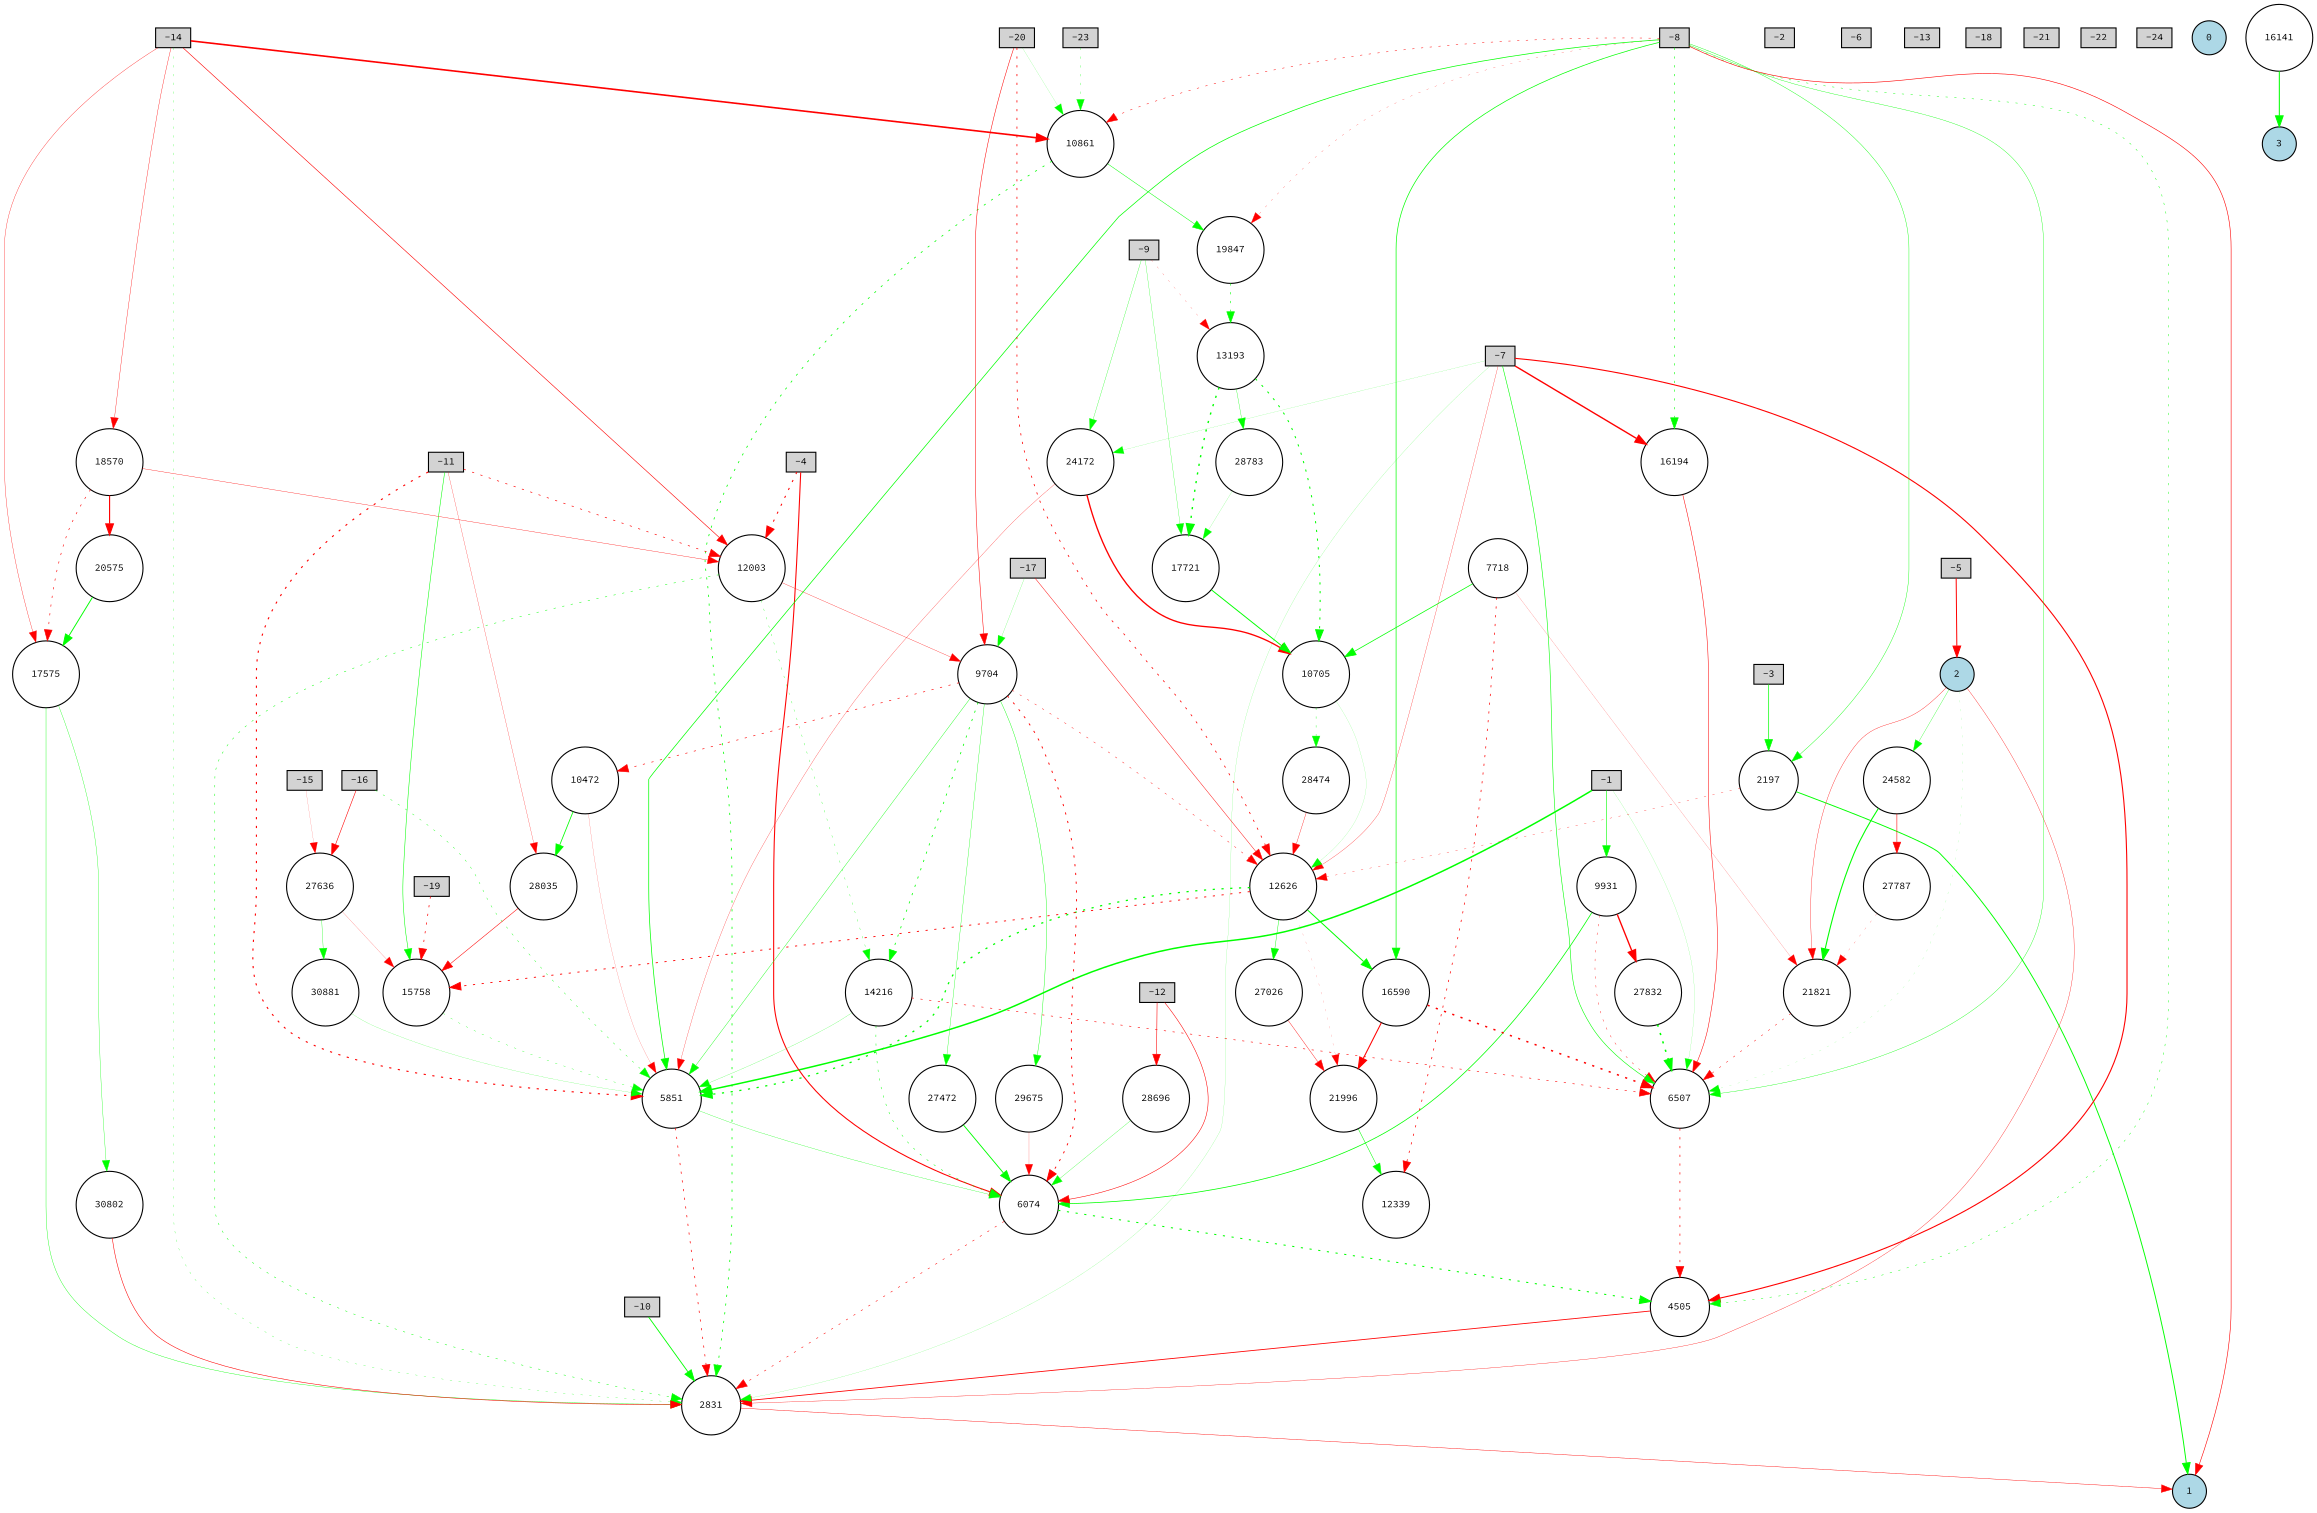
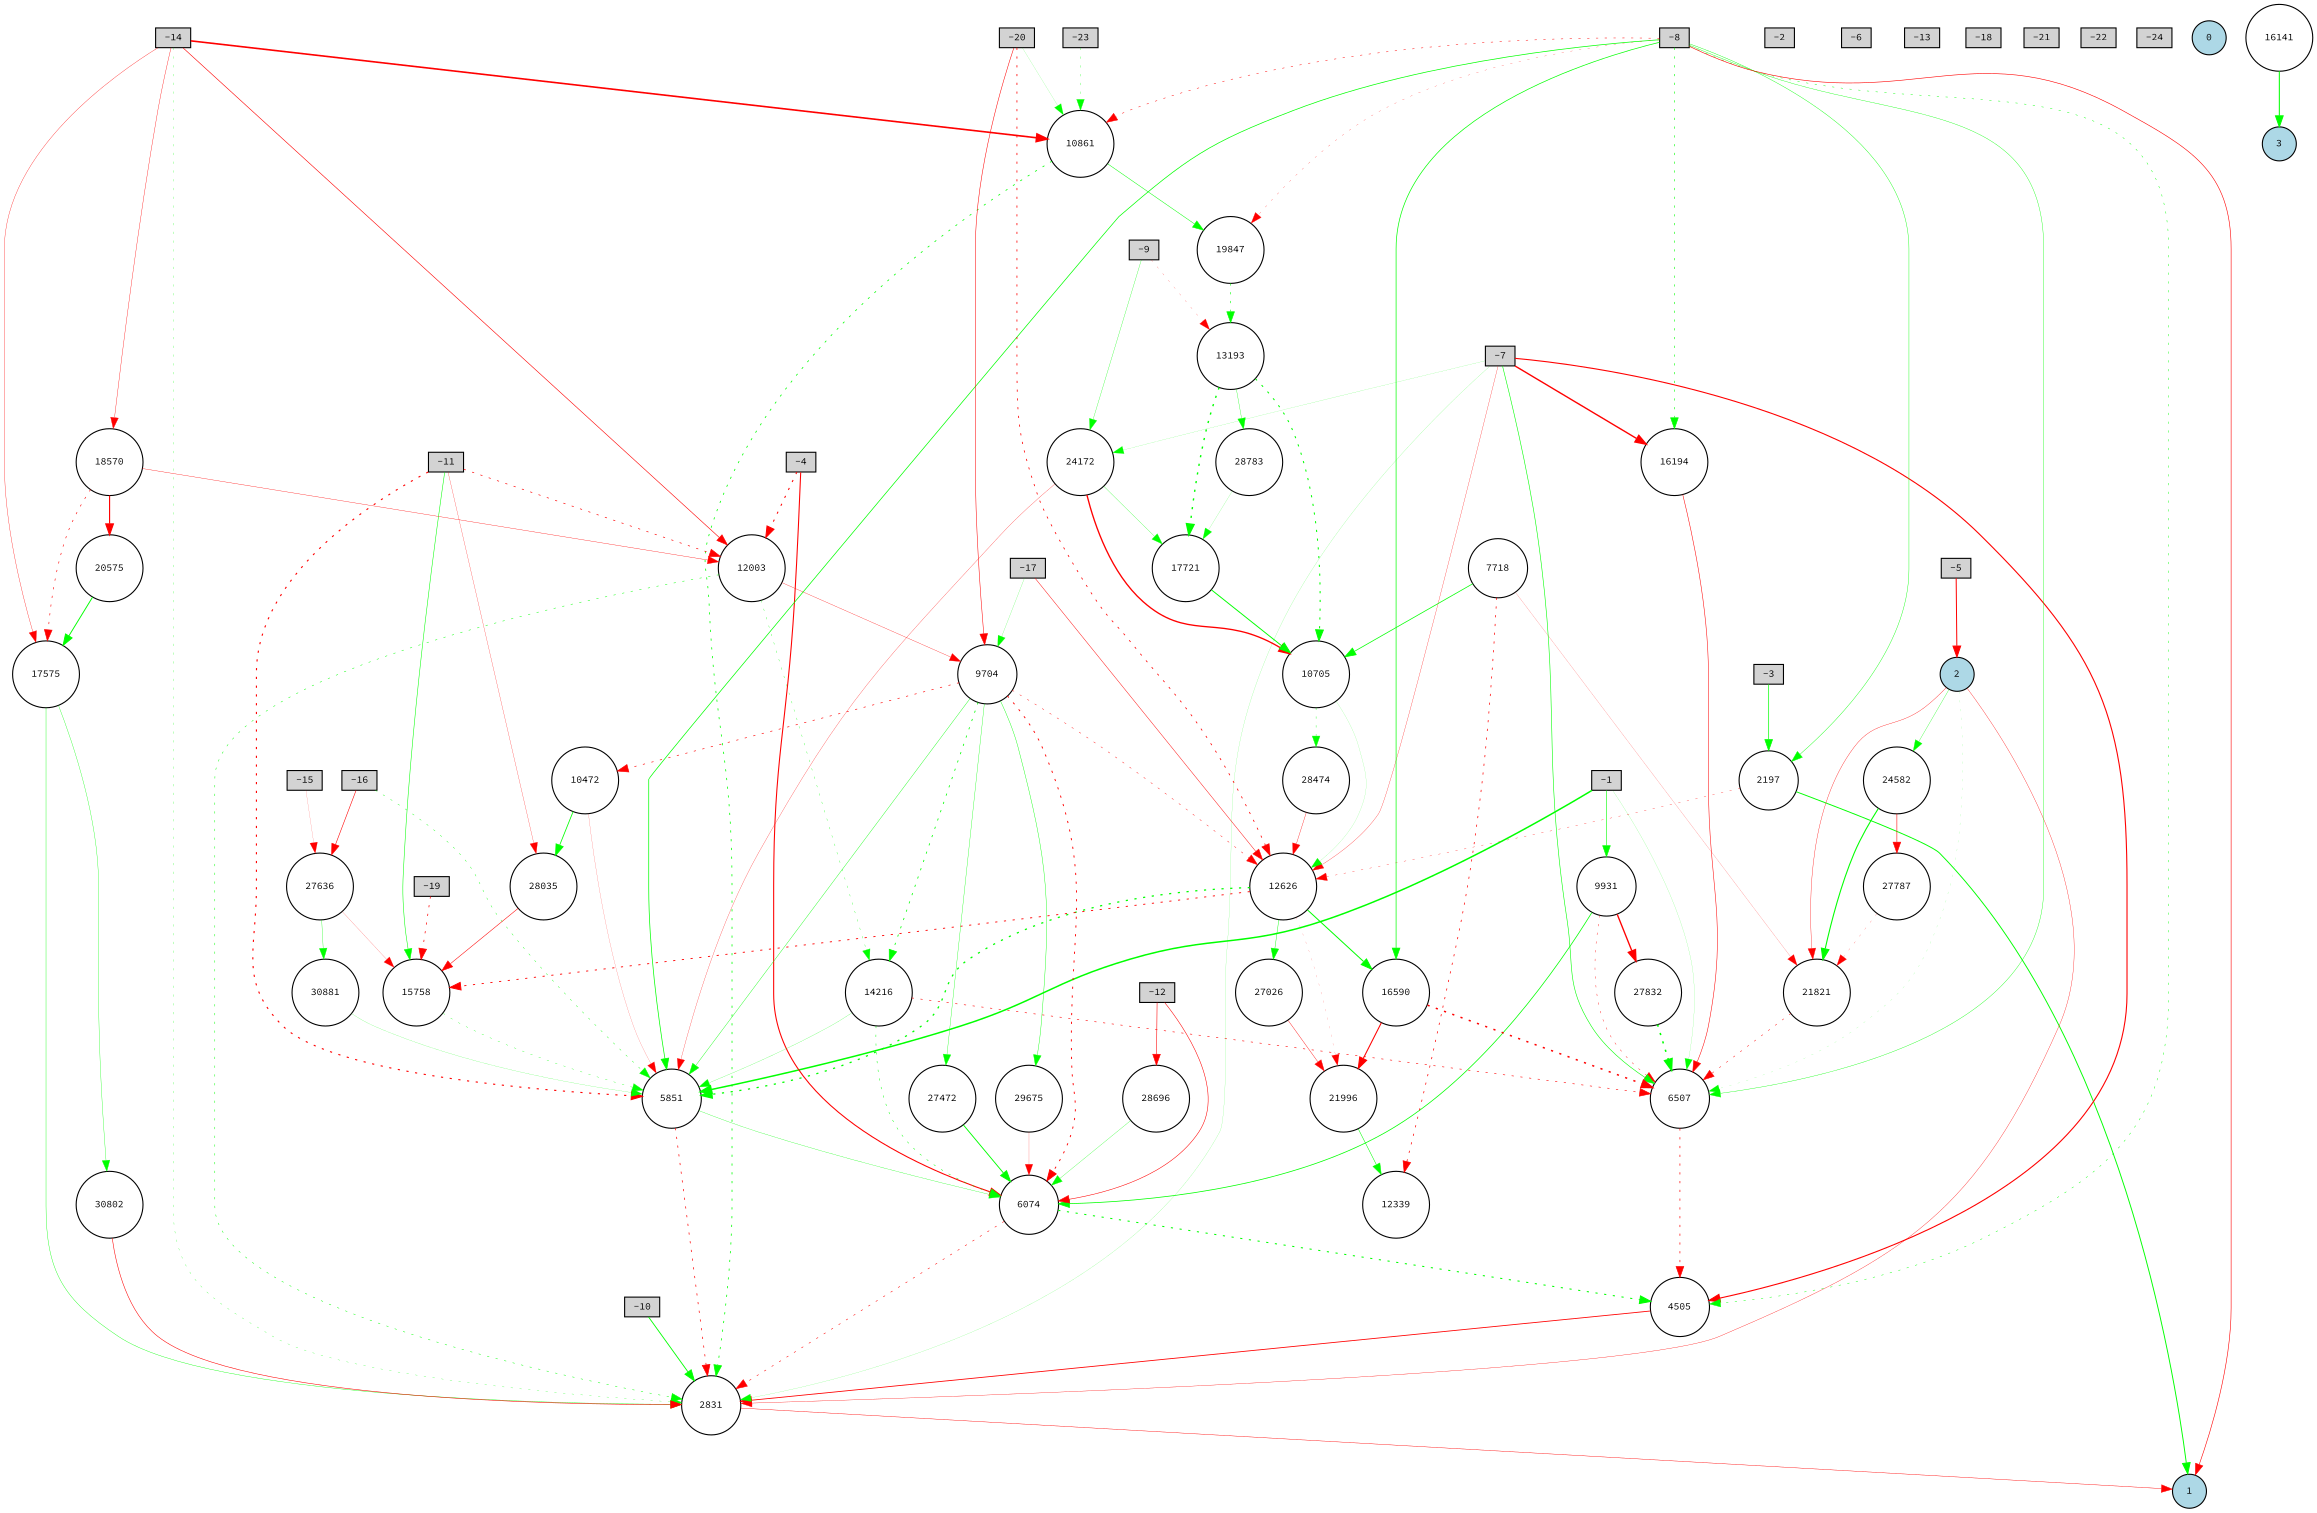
edge "-9" -> "17721": now "24172" -> "17721"
